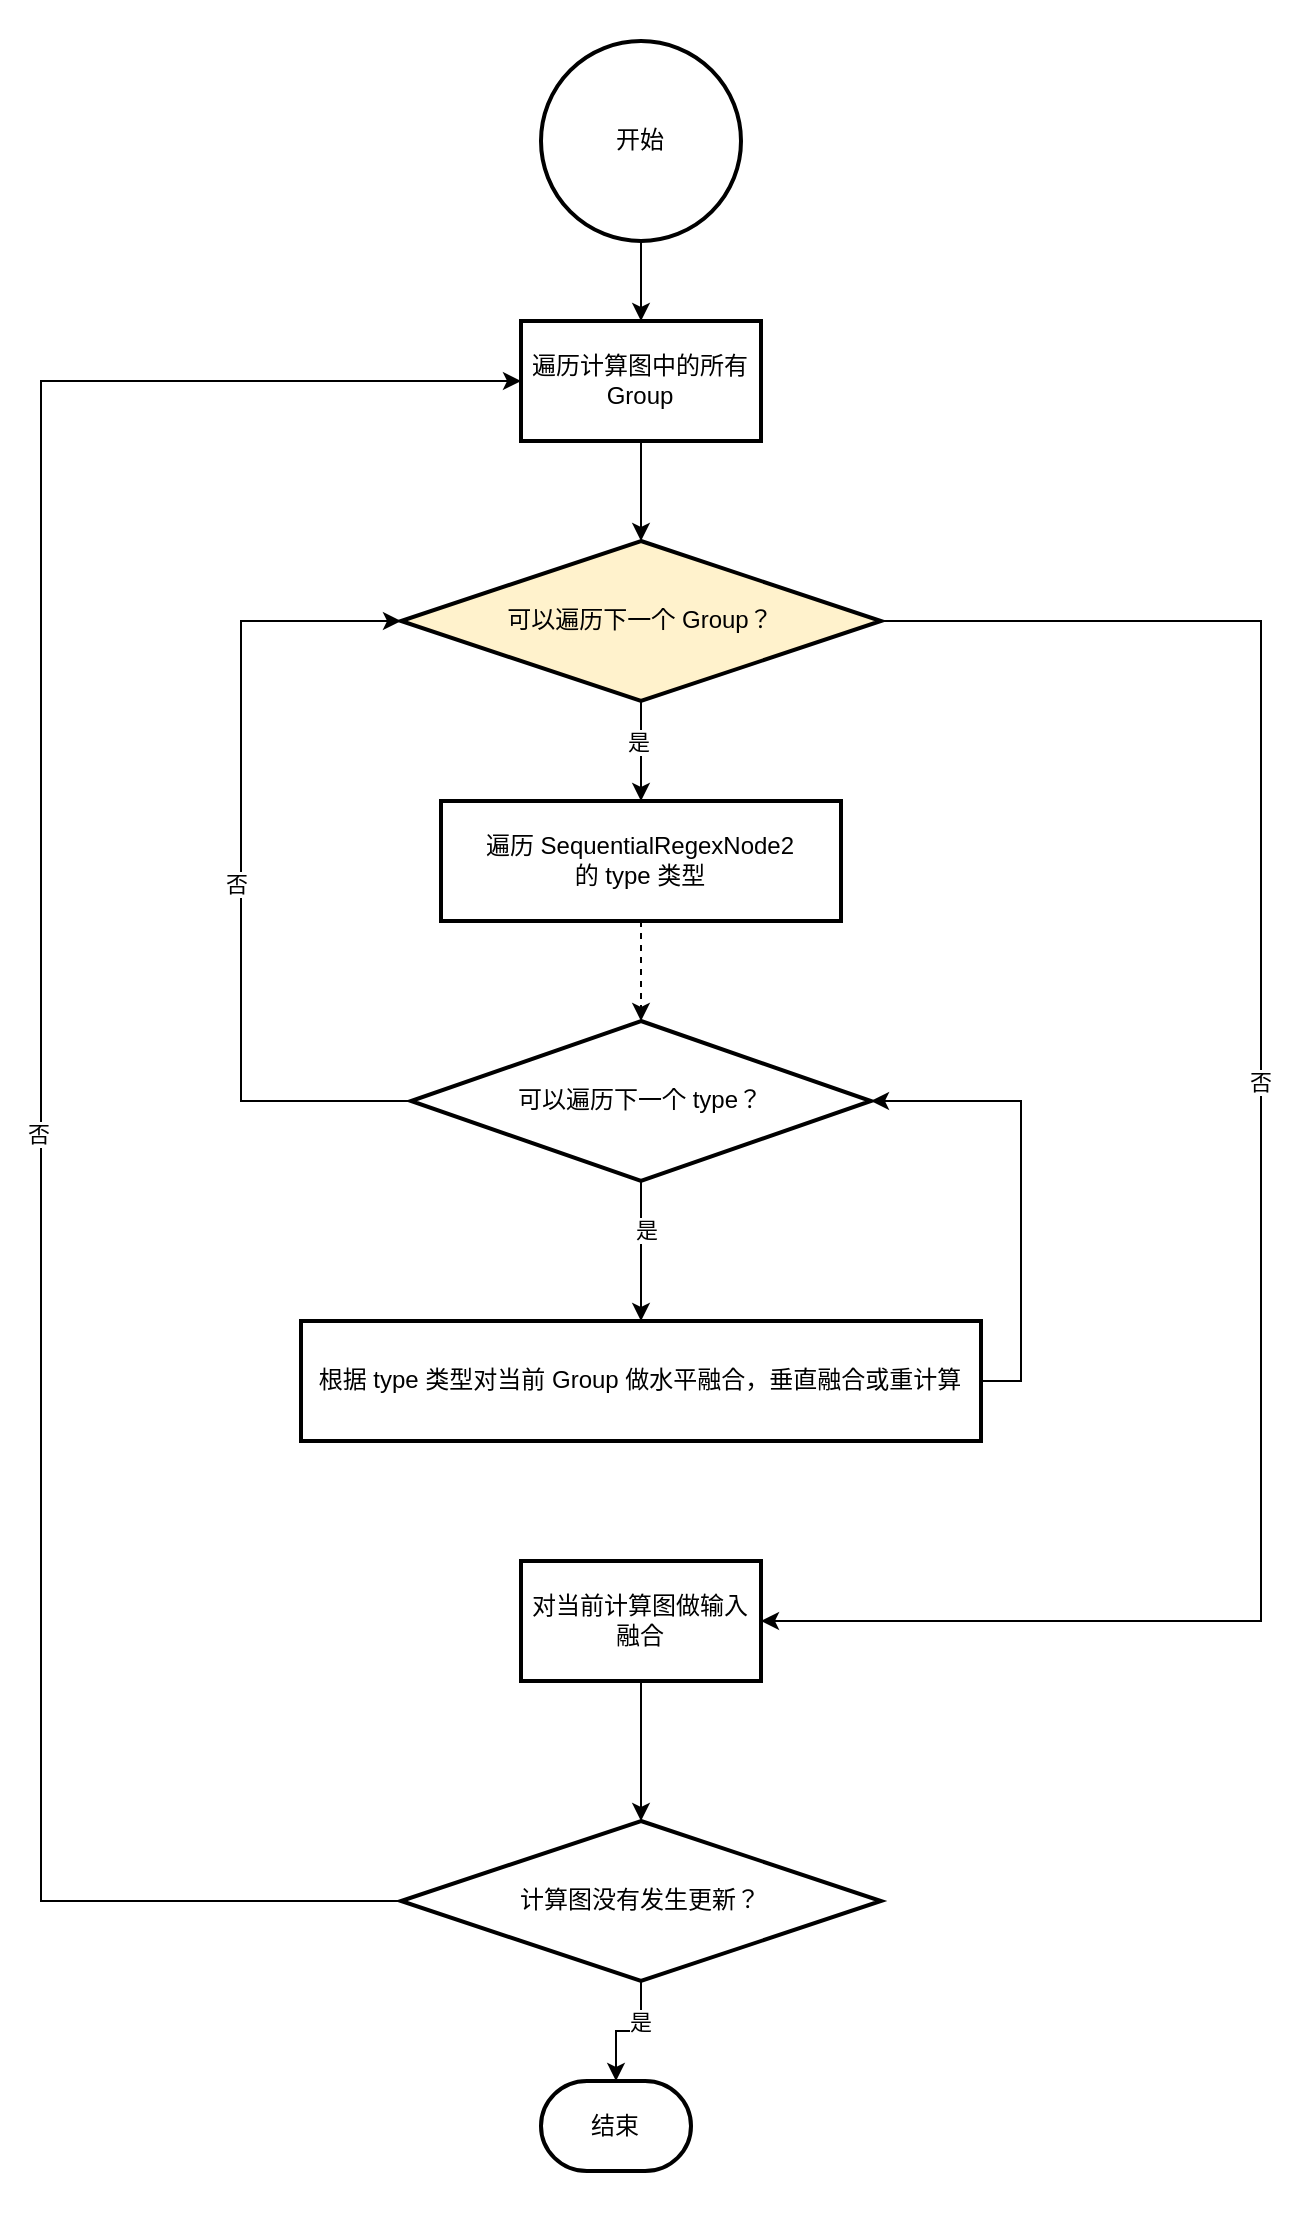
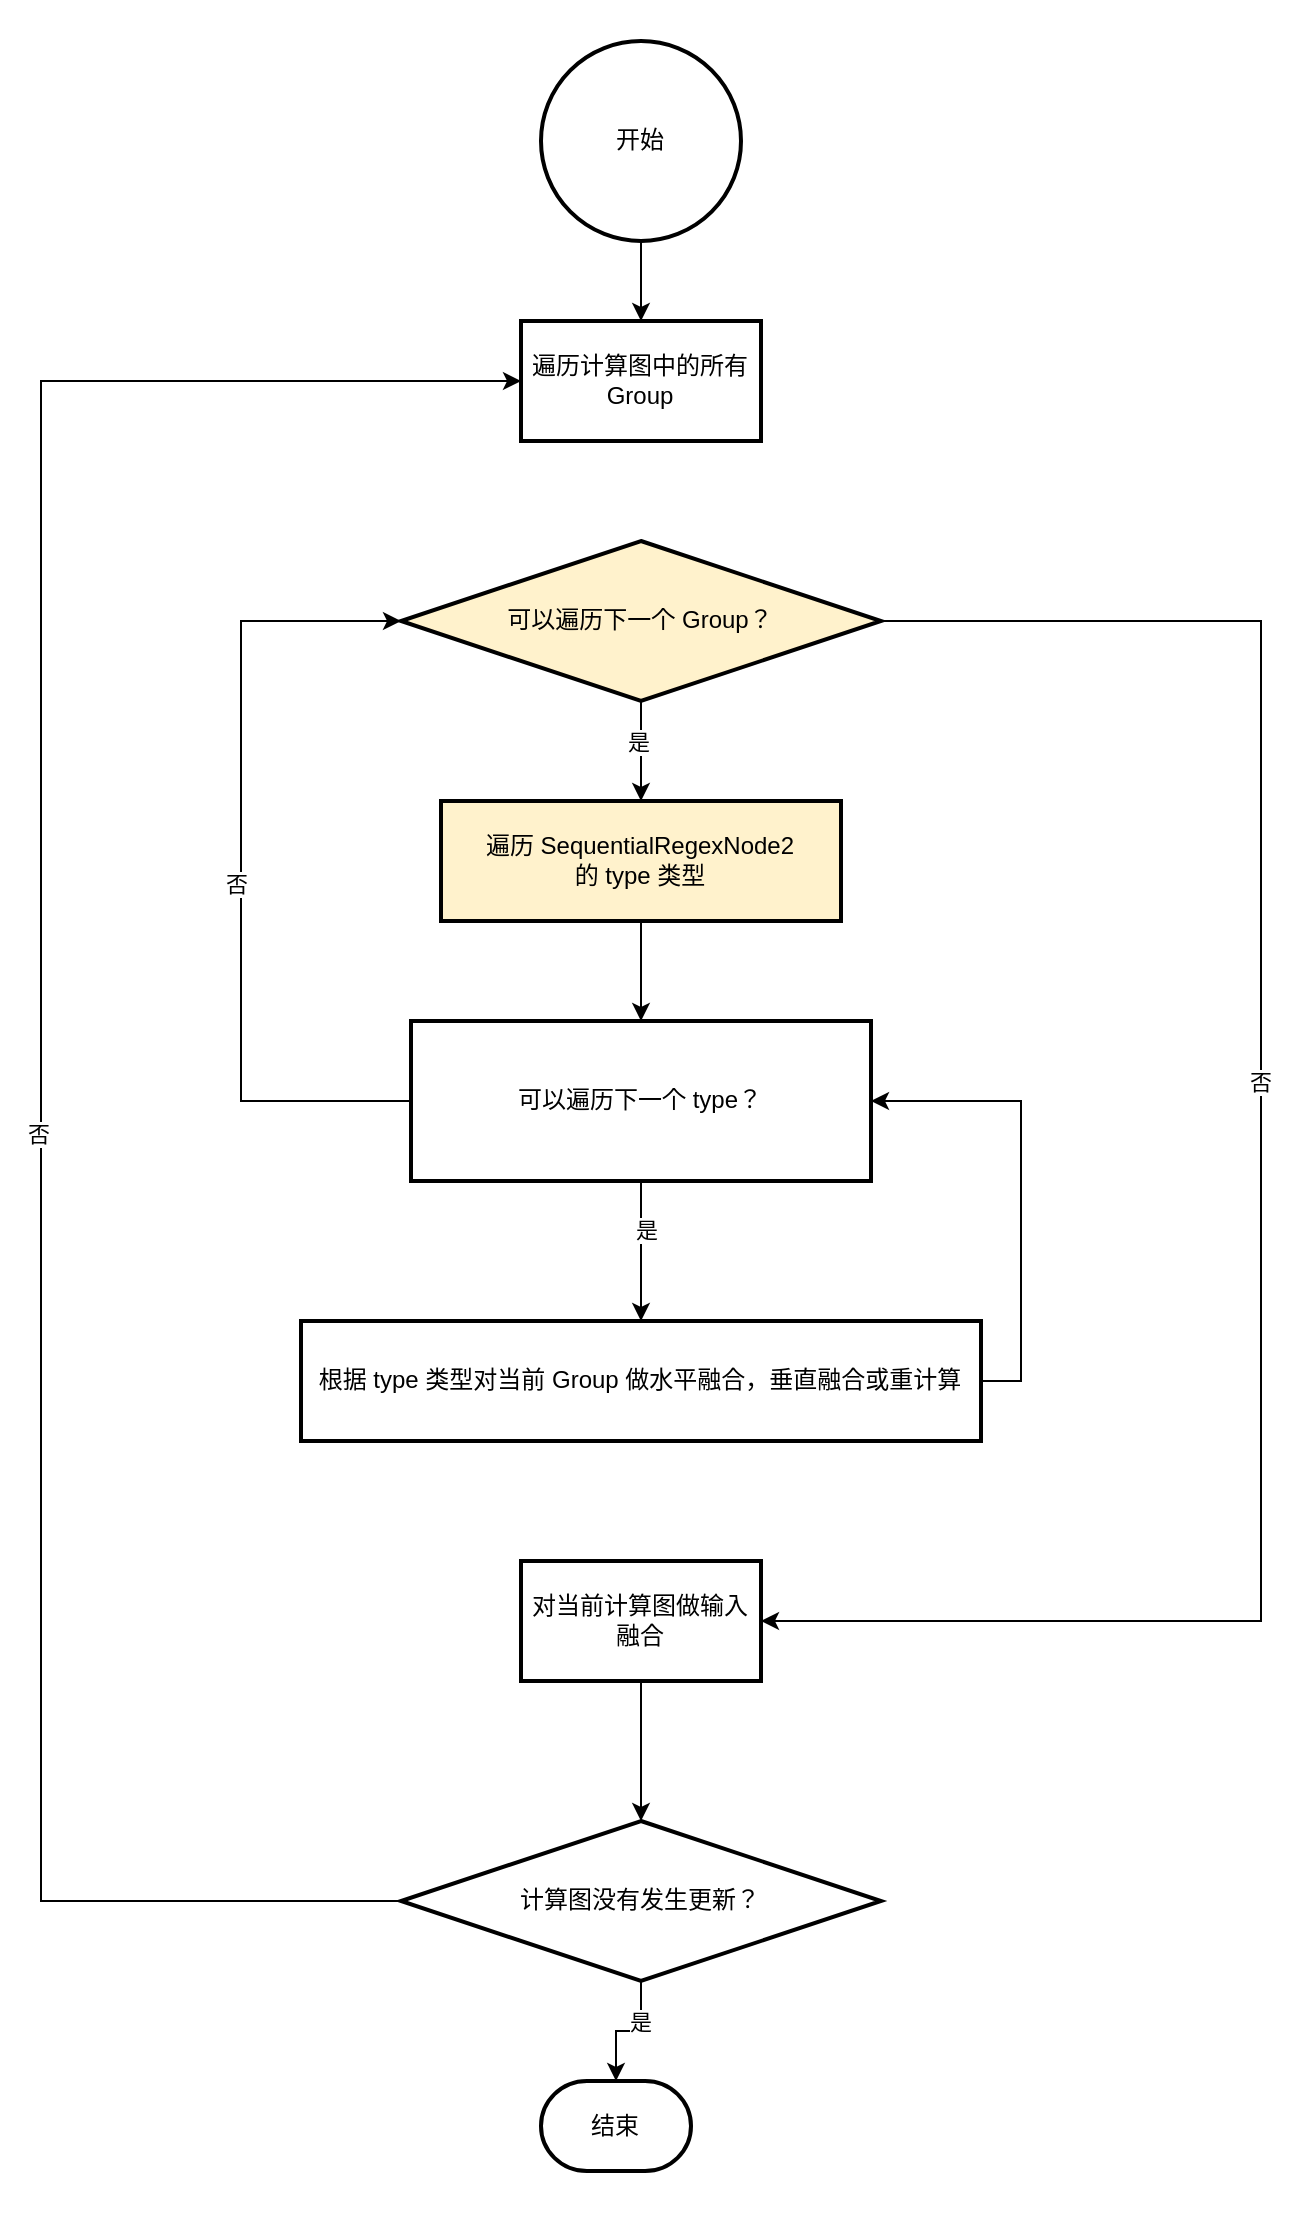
edge "遍历计算图中的所有 Group" -> "可以遍历下一个 Group？": removed
node "遍历 SequentialRegexNode2的 type 类型": fillcolor #ffffff -> #fff2cc
edge "遍历 SequentialRegexNode2的 type 类型" -> "可以遍历下一个 type？": style dashed -> solid
node "可以遍历下一个 type？": shape diamond -> rectangle
